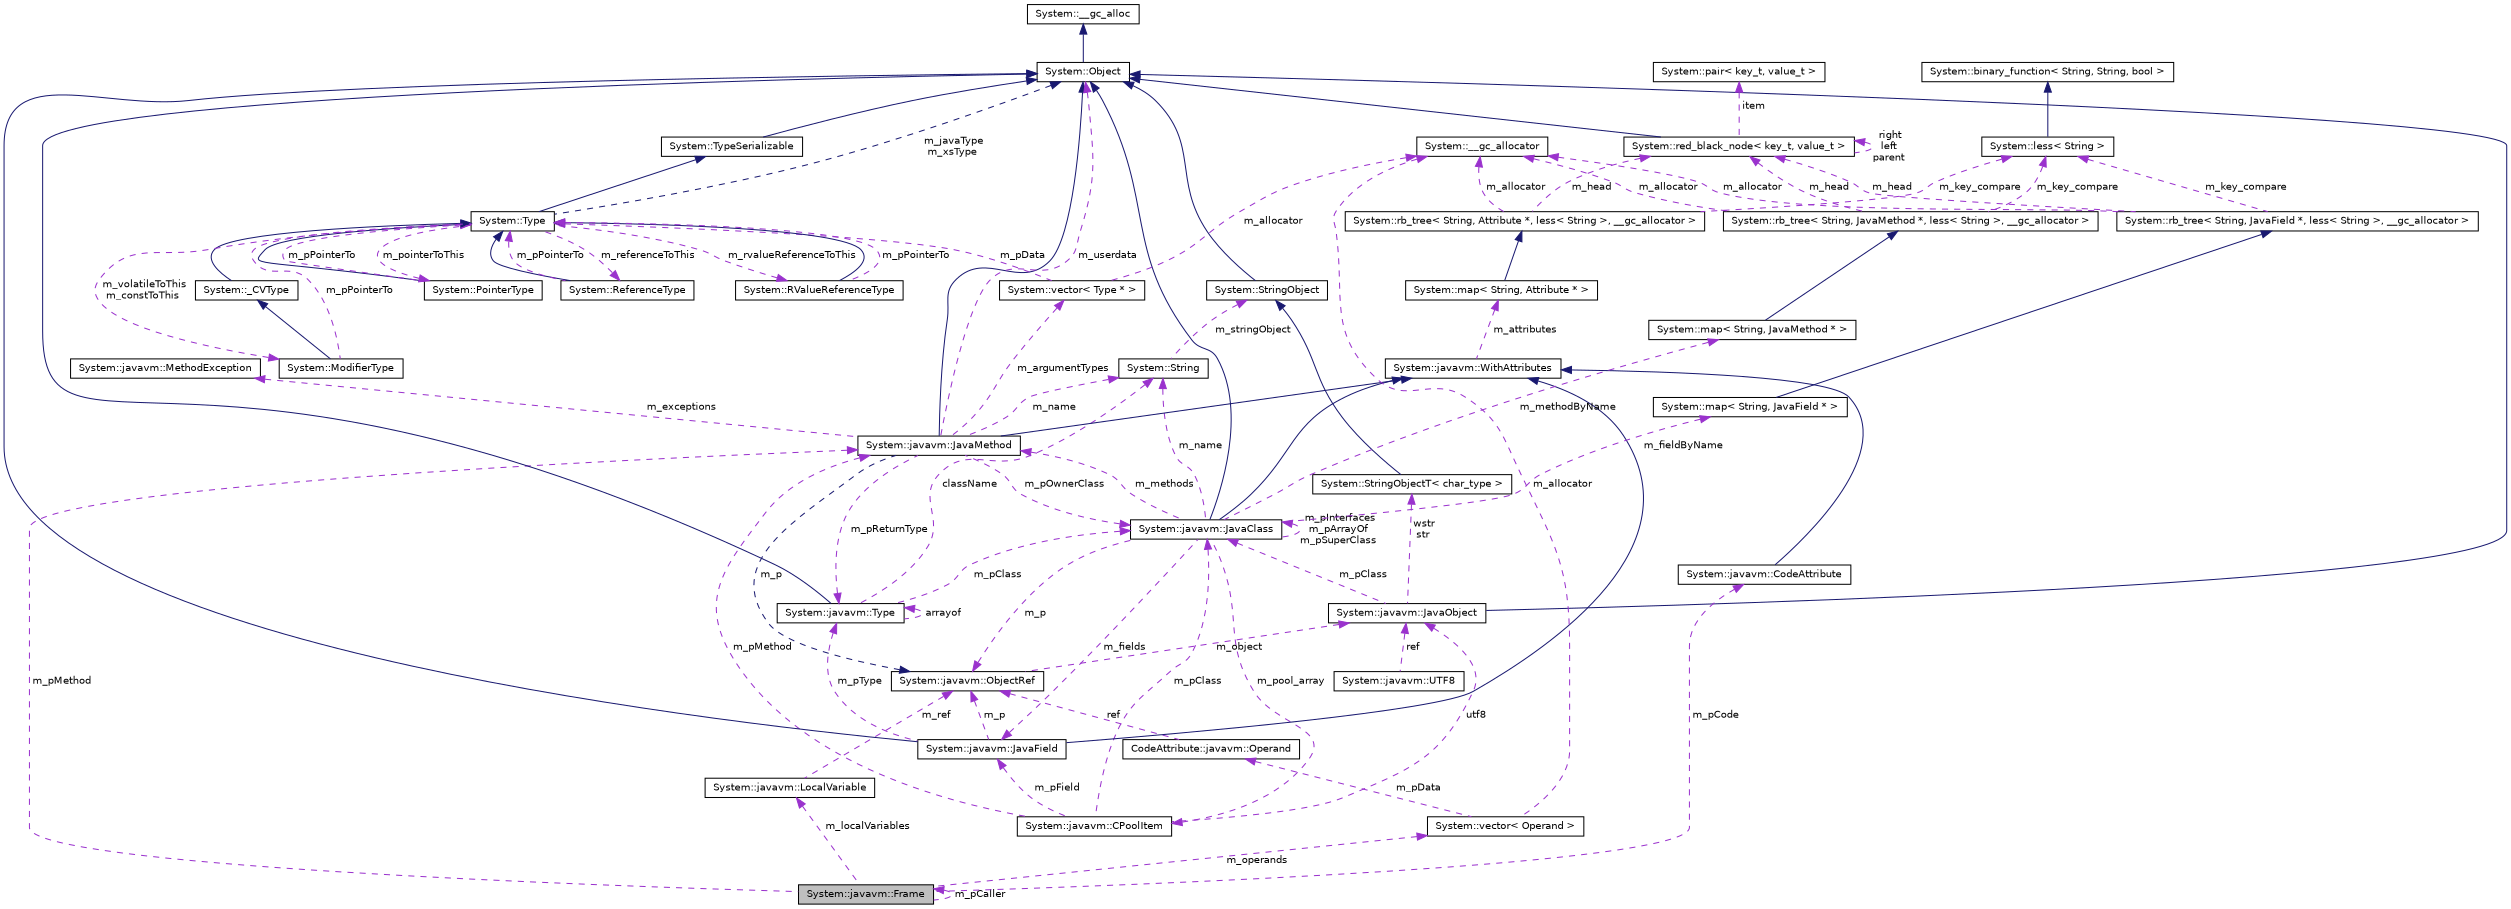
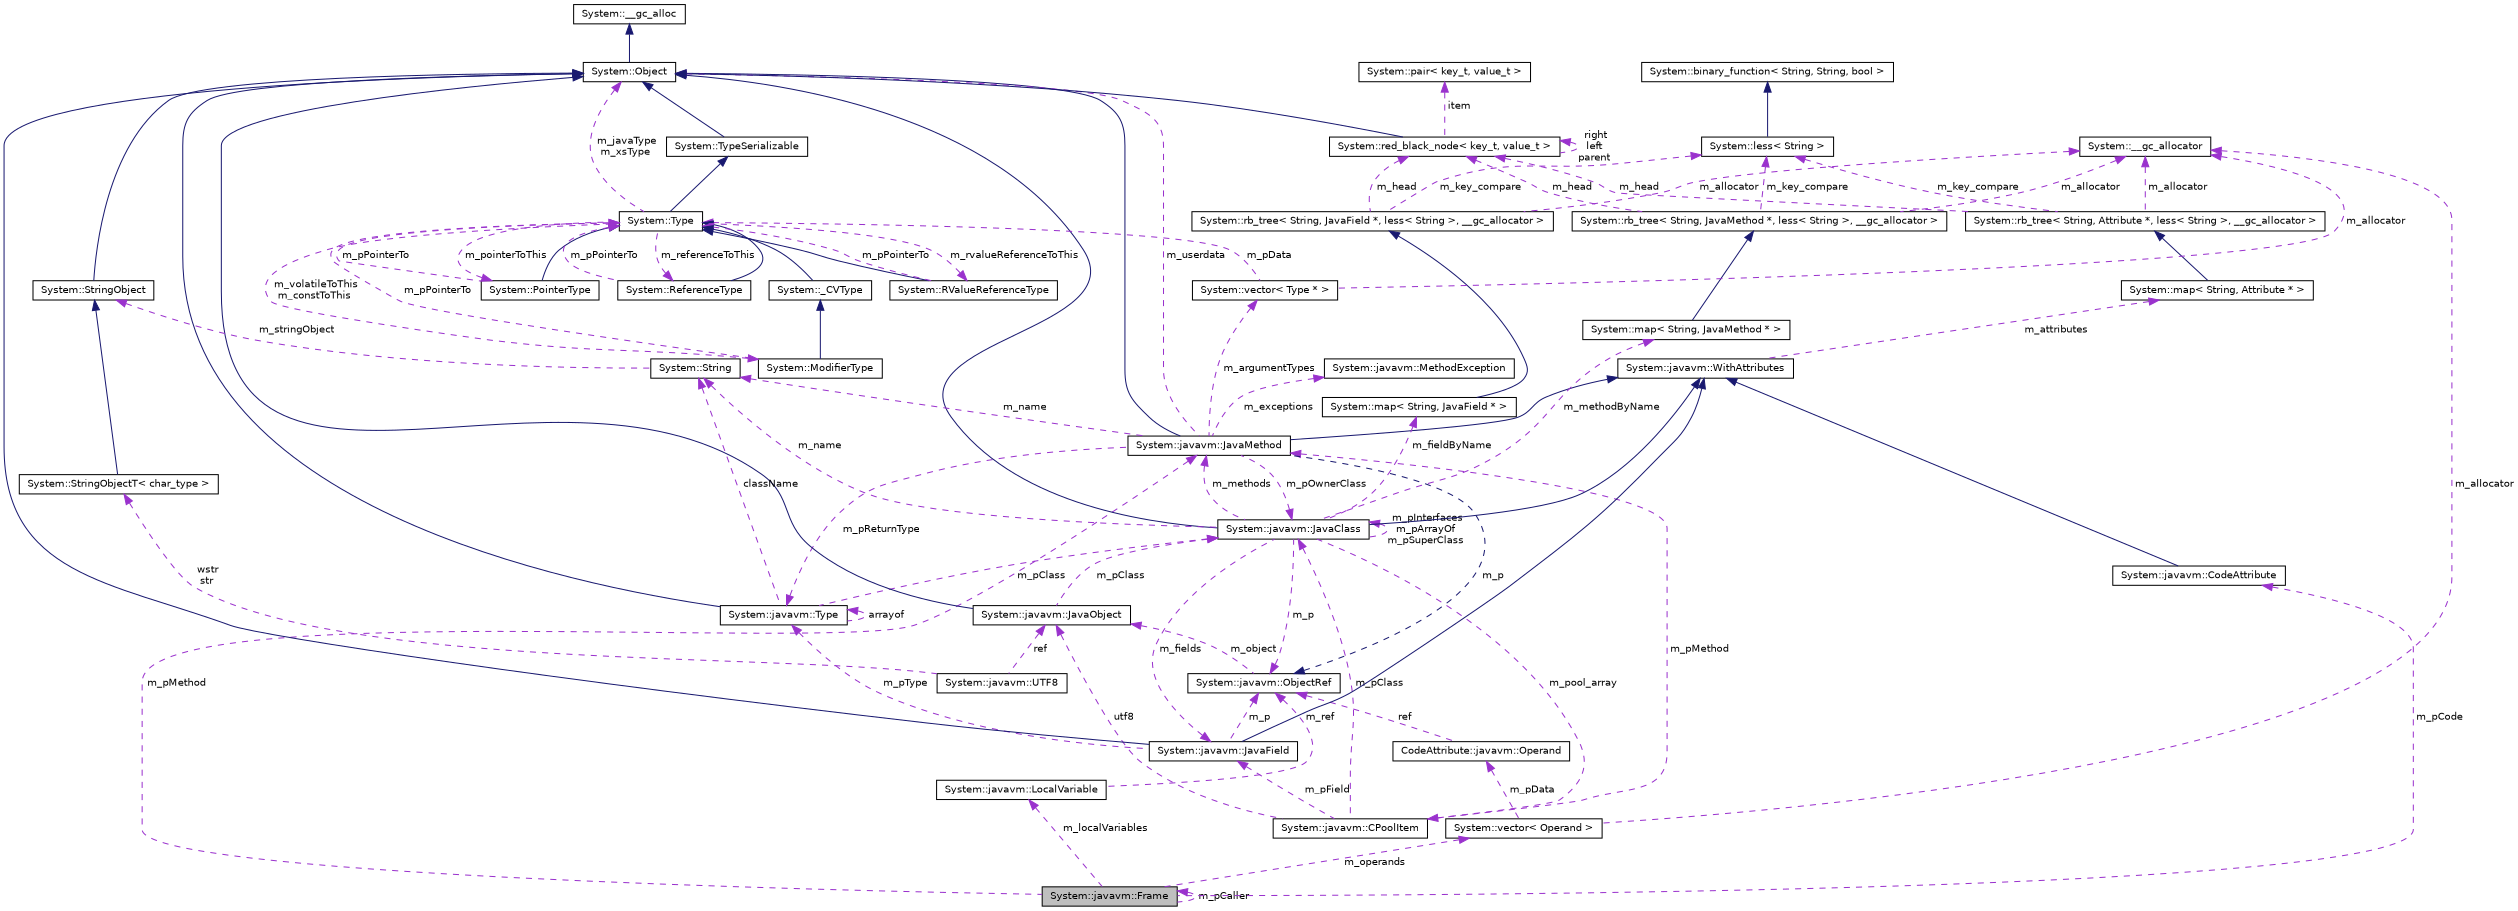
edge "System::Type" -> "System::Object": color midnightblue -> darkorchid3
edge "System::javavm::JavaObject" -> "System::StringObjectT< char_type >": now "System::javavm::UTF8" -> "System::StringObjectT< char_type >"
